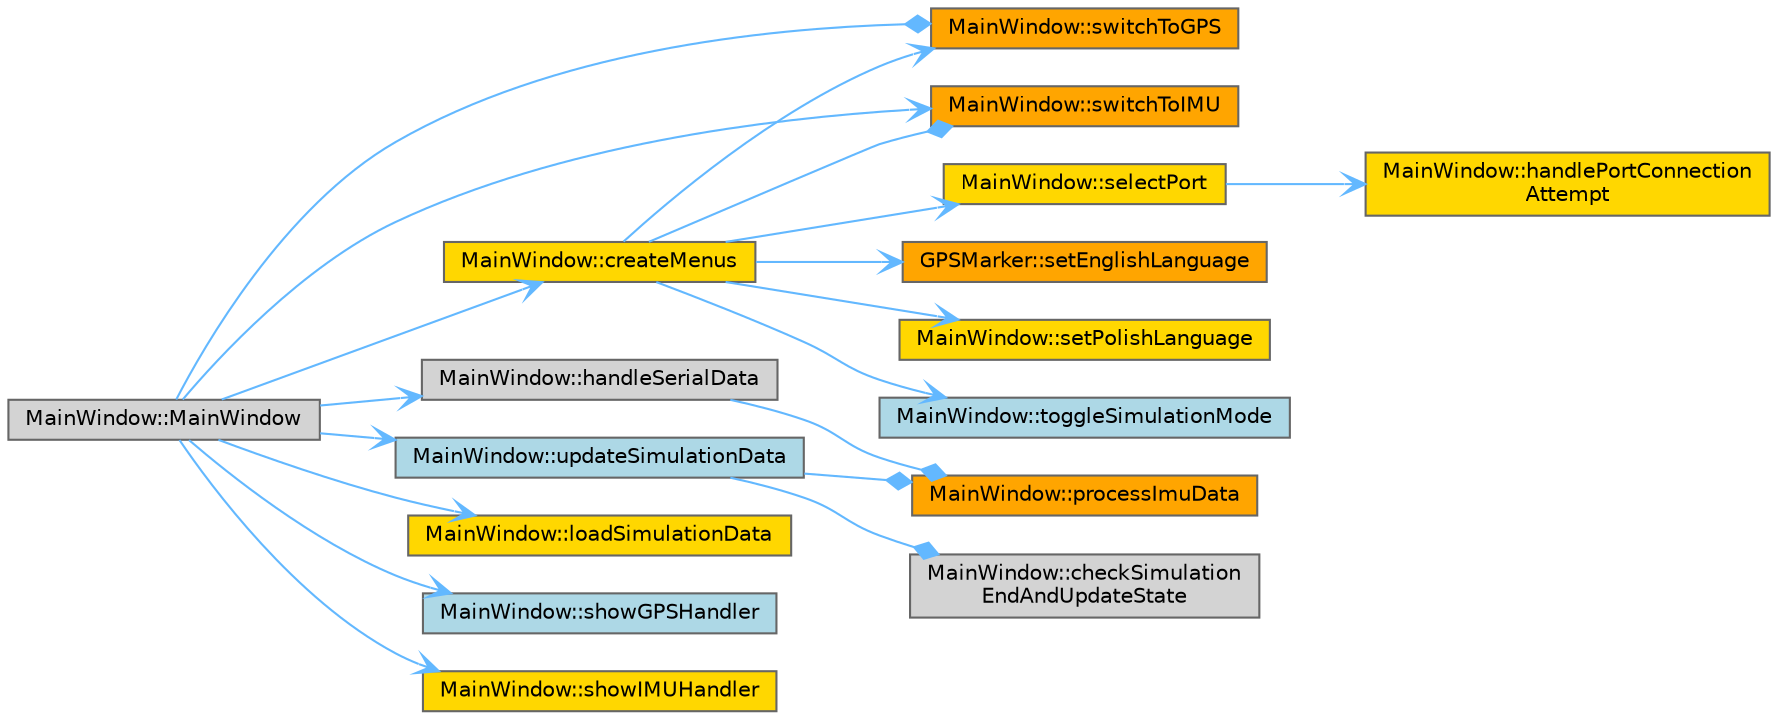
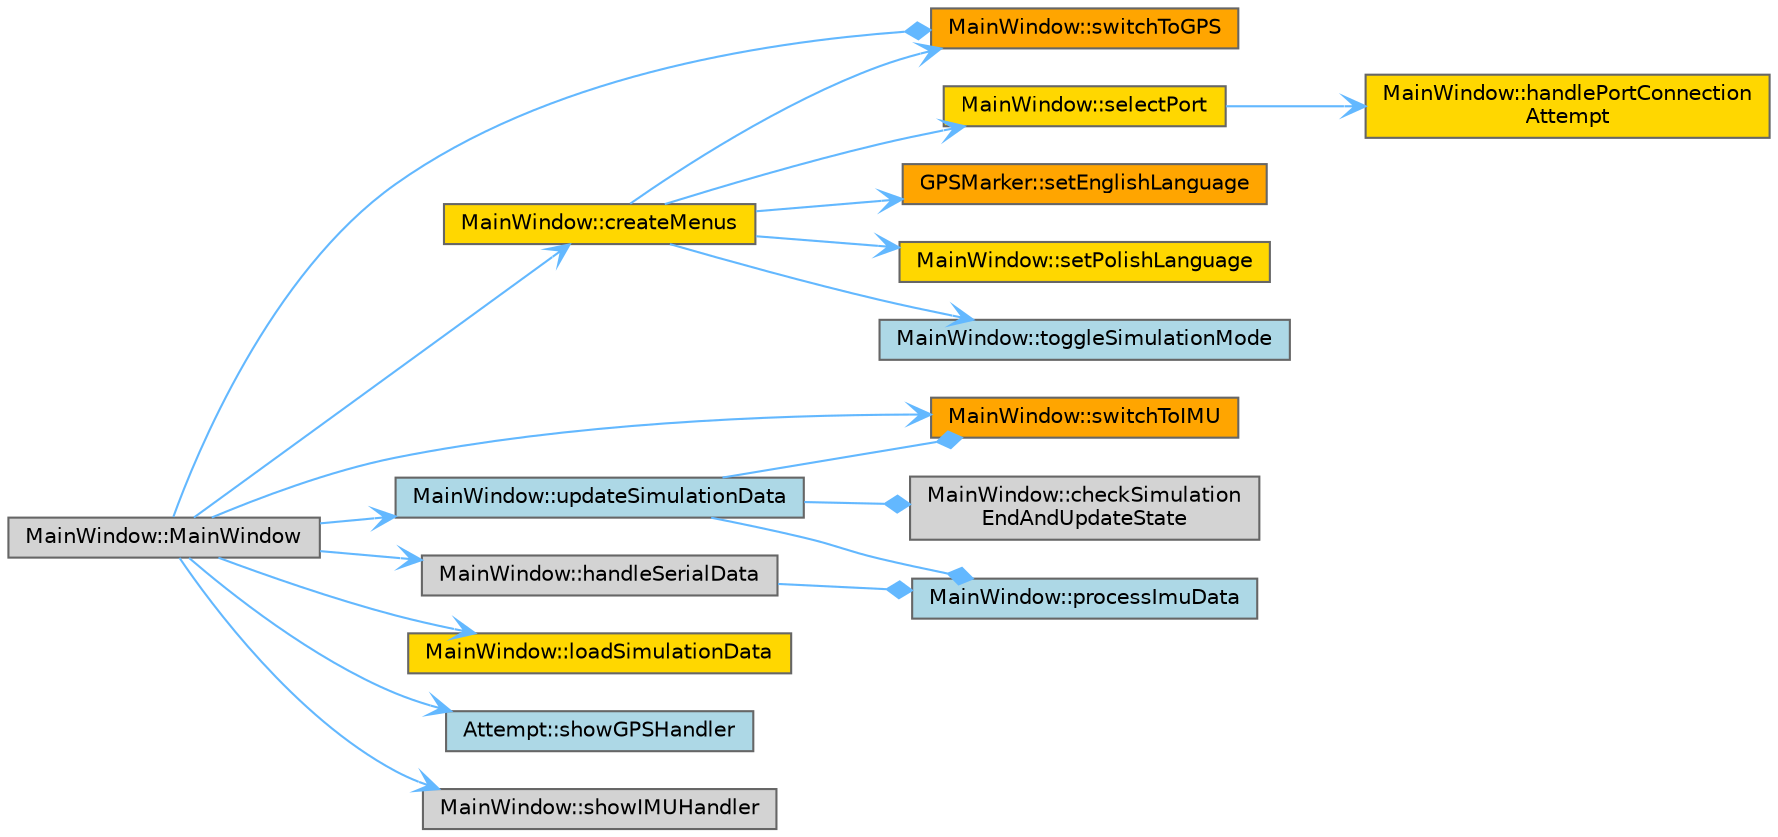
edge "MainWindow::createMenus" -> "MainWindow::switchToIMU": now "MainWindow::updateSimulationData" -> "MainWindow::switchToIMU"
node "MainWindow::processImuData": fillcolor orange -> lightblue
node "MainWindow::showGPSHandler": label "MainWindow::showGPSHandler" -> "Attempt::showGPSHandler"
node "MainWindow::showIMUHandler": fillcolor gold -> lightgrey
